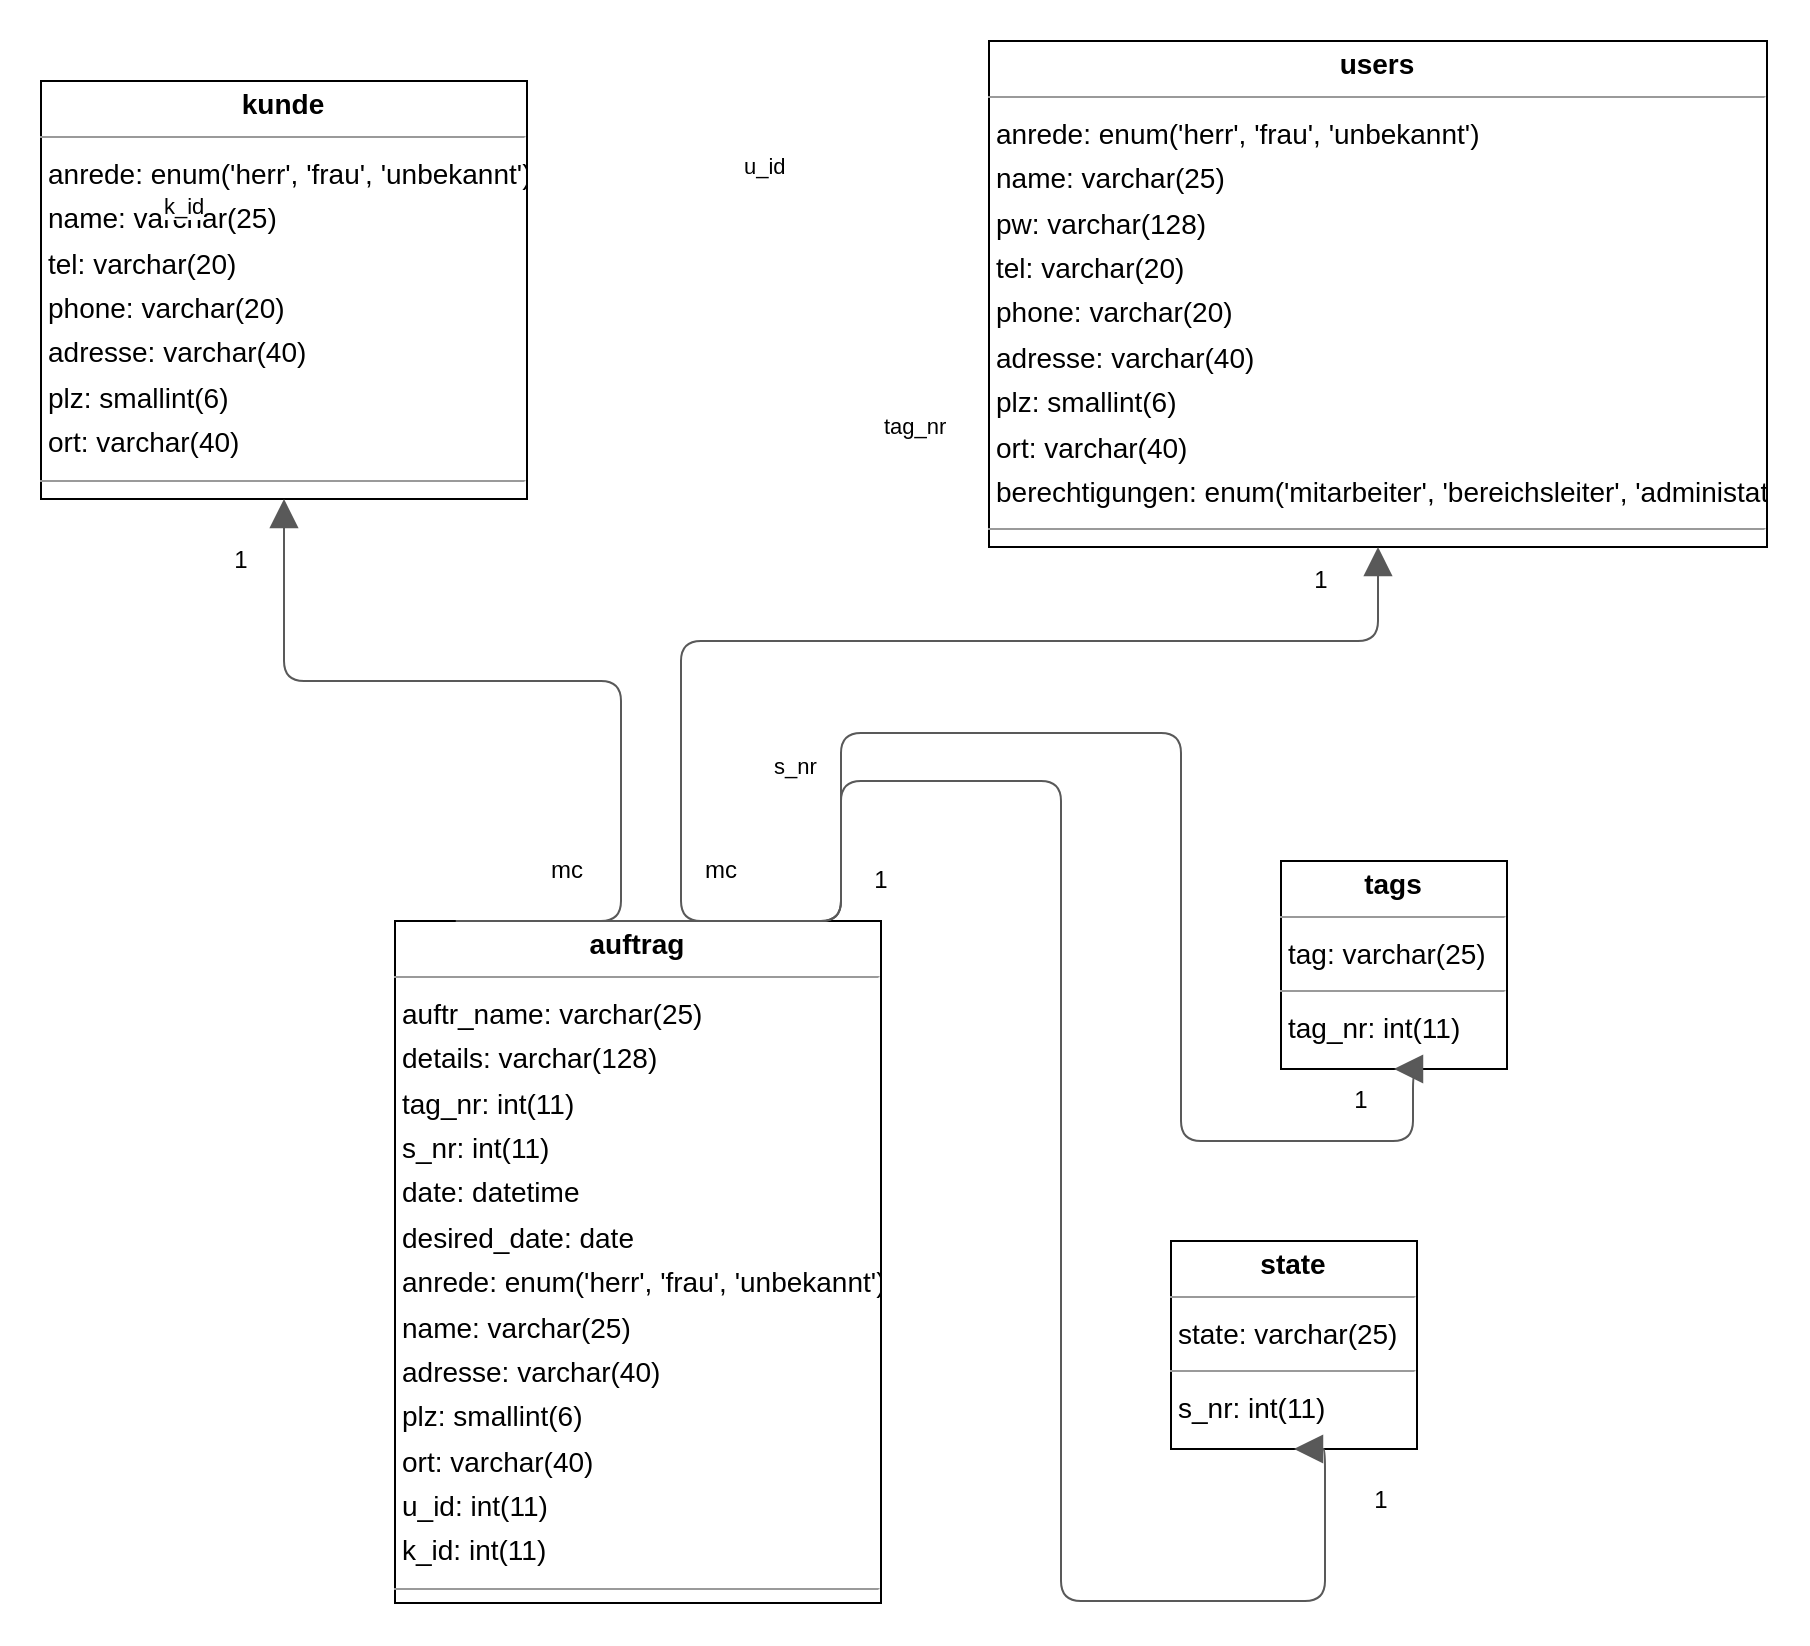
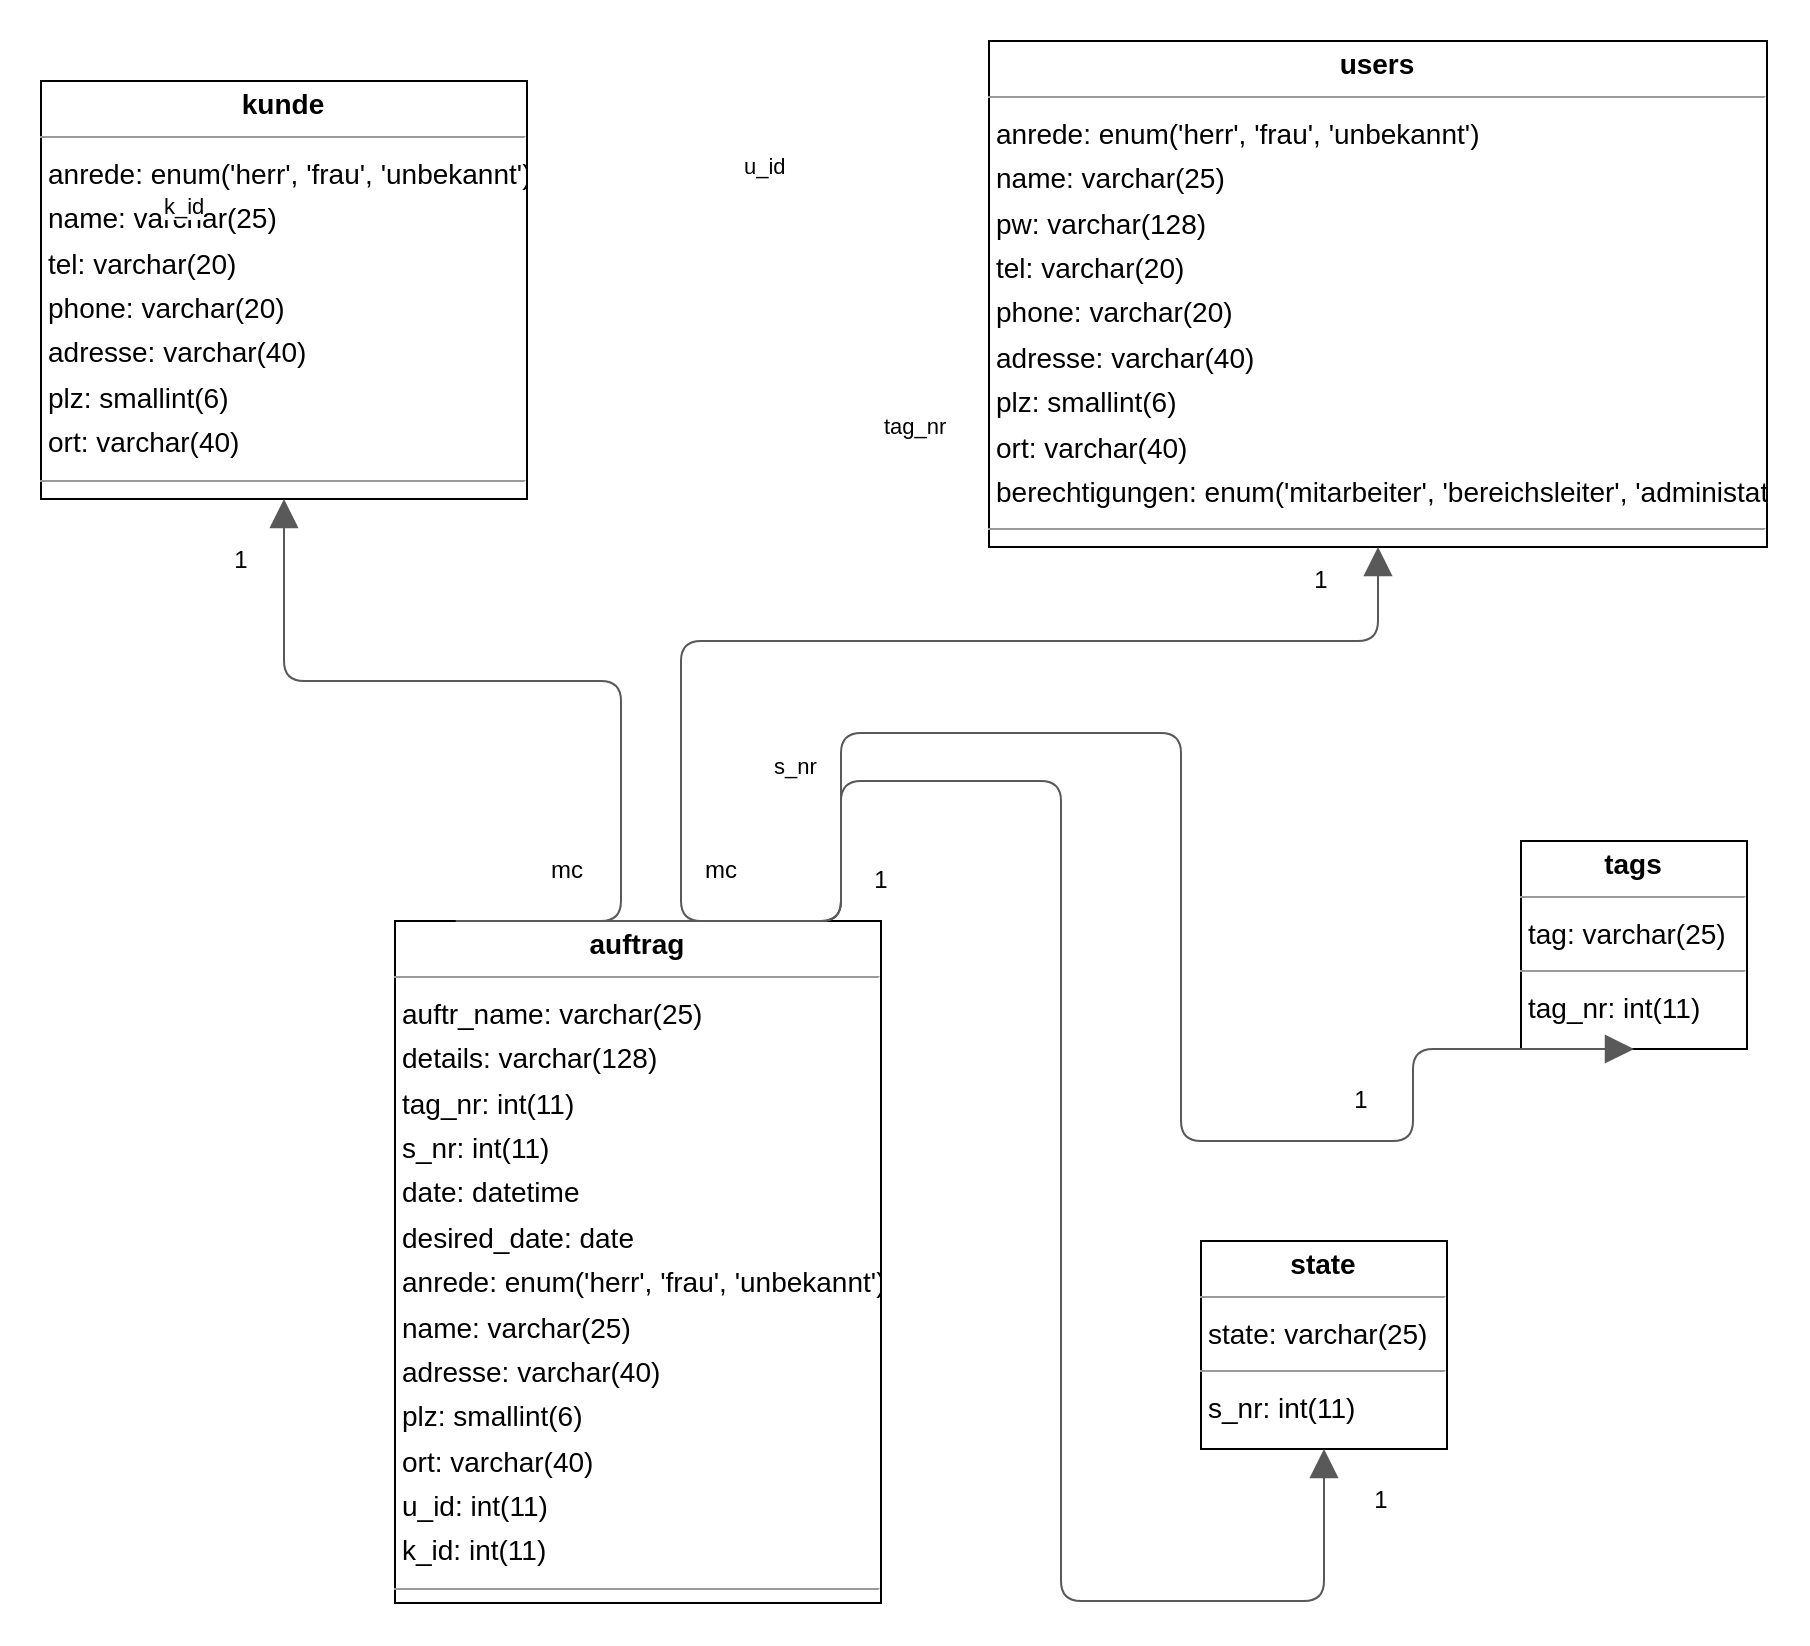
node "tags tag: varchar(25) tag_nr: int(11)": moved (1394, 965) -> (1634, 945)
node "state state: varchar(25) s_nr: int(11)": moved (1294, 1345) -> (1324, 1345)
